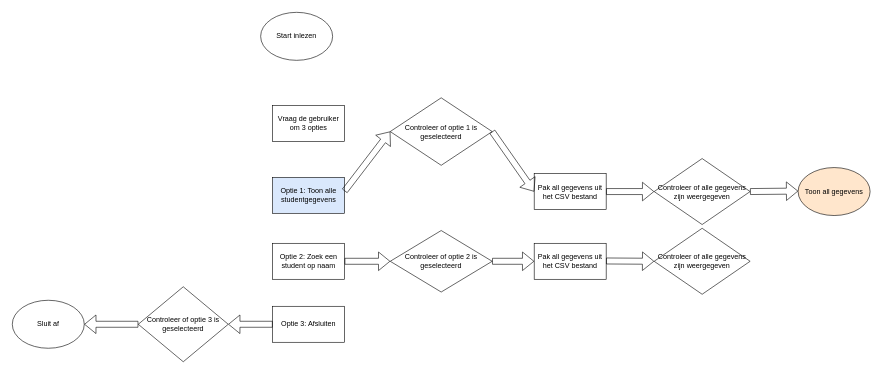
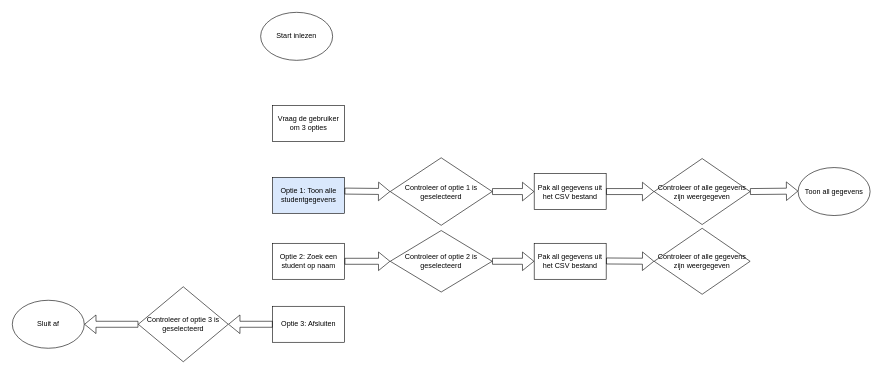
node "Controleer of optie 1 is geselecteerd": moved (441, 132) -> (441, 192)
node "Toon all gegevens": fillcolor #ffe6cc -> #ffffff
